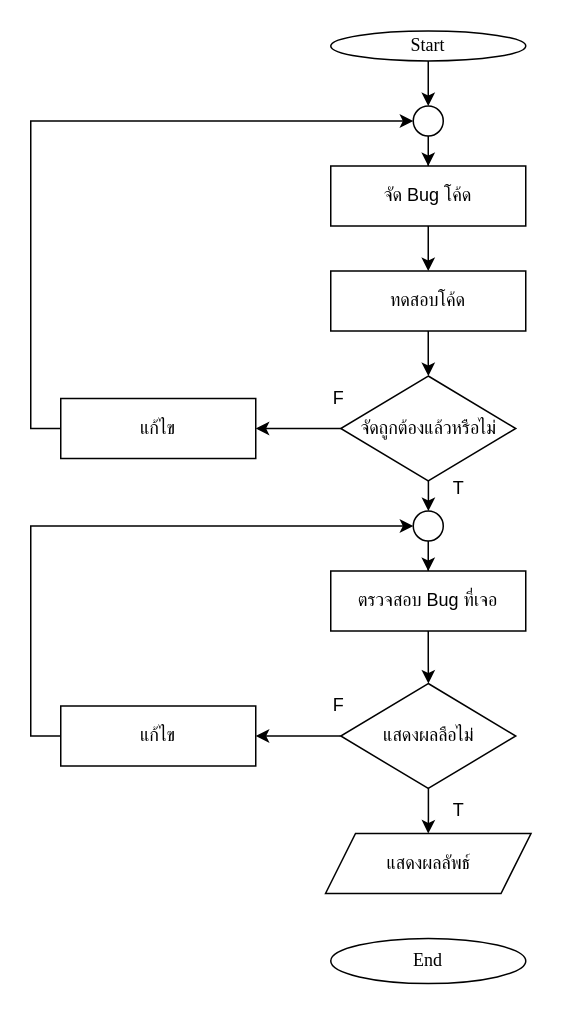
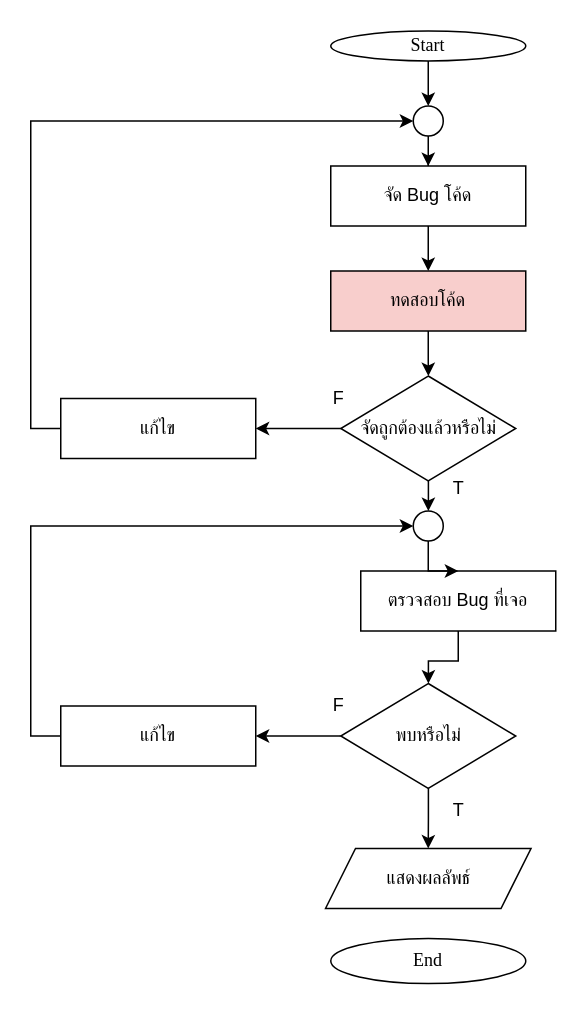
node "ทดสอบโค้ด": fillcolor #ffffff -> #f8cecc
node "ตรวจสอบ Bug ที่เจอ": moved (428, 601) -> (458, 601)
node "แสดงผลลือไม่": label "แสดงผลลือไม่" -> "พบหรือไม่"
node "แสดงผลลัพธ์": moved (428, 863) -> (428, 878)
